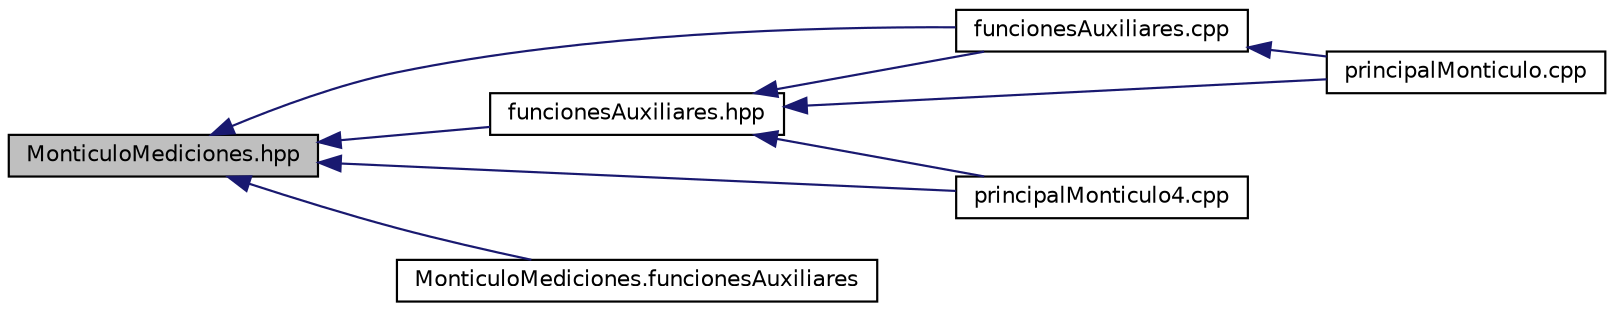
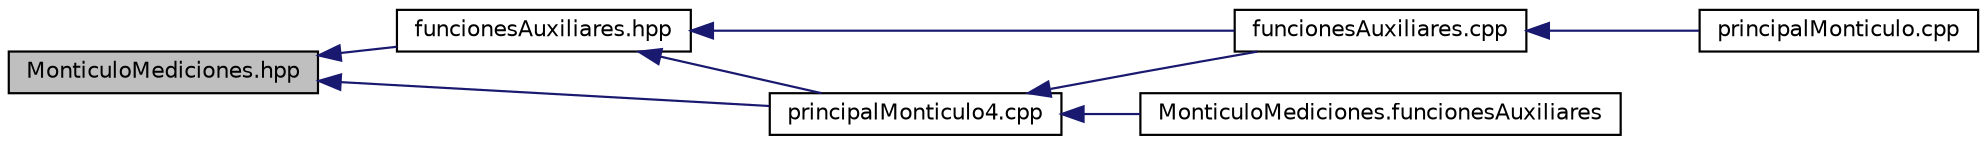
edge "funcionesAuxiliares.cpp" -> "MonticuloMediciones.hpp": now "funcionesAuxiliares.cpp" -> "principalMonticulo4.cpp"
edge "principalMonticulo.cpp" -> "funcionesAuxiliares.hpp": removed
edge "MonticuloMediciones.funcionesAuxiliares" -> "MonticuloMediciones.hpp": now "MonticuloMediciones.funcionesAuxiliares" -> "principalMonticulo4.cpp"
